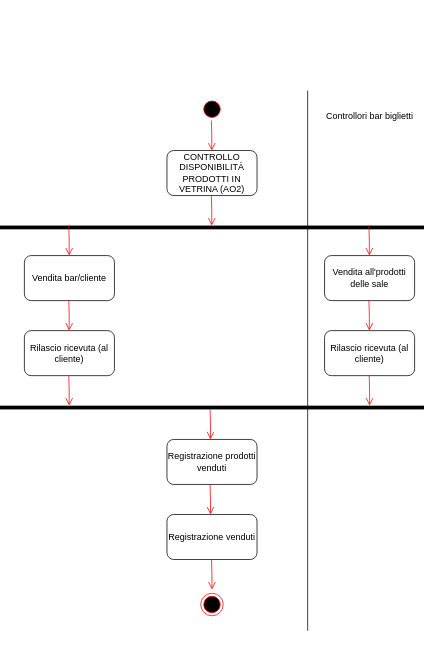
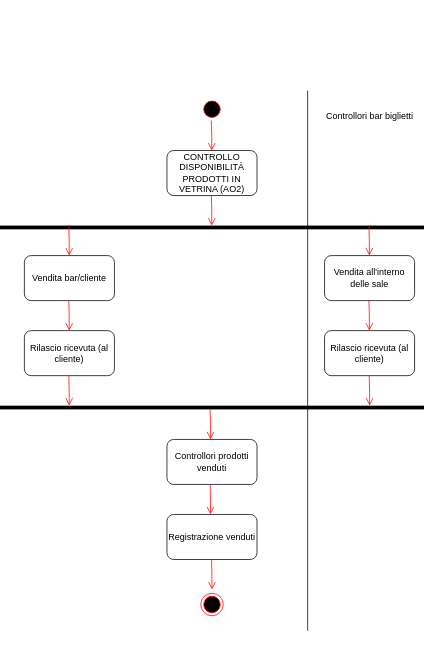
node "Vendita all'prodotti delle sale": label "Vendita all'prodotti delle sale" -> "Vendita all'interno delle sale"
node "Registrazione prodotti venduti": label "Registrazione prodotti venduti" -> "Controllori prodotti venduti"
